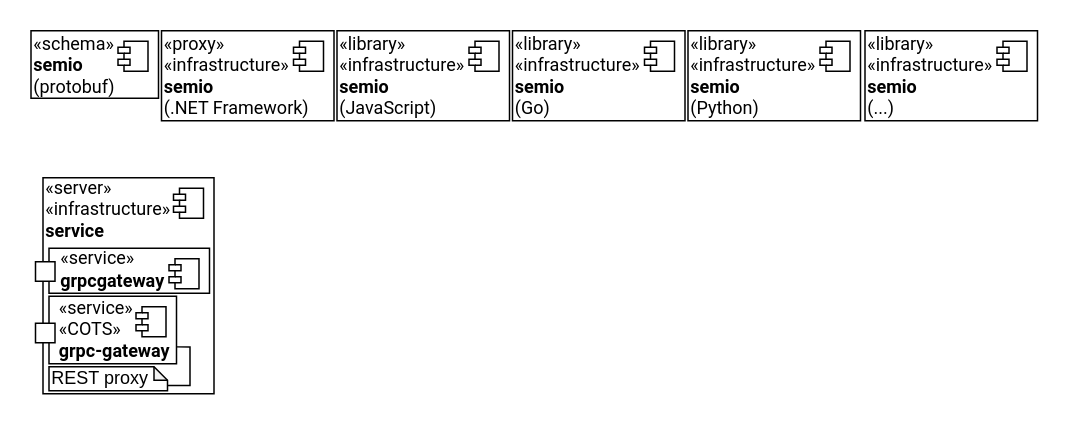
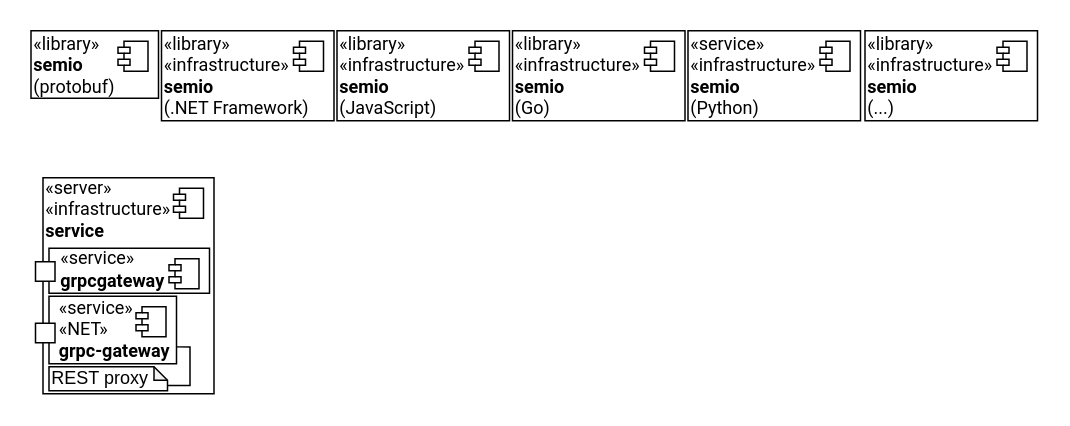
node "«schema» semio (protobuf)": label "«schema» semio (protobuf)" -> "«library» semio (protobuf)"
node "«proxy» «infrastructure» semio (.NET Framework)": label "«proxy» «infrastructure» semio (.NET Framework)" -> "«library» «infrastructure» semio (.NET Framework)"
node "«library» «infrastructure» semio (Python)": label "«library» «infrastructure» semio (Python)" -> "«service» «infrastructure» semio (Python)"
node "«service» «COTS» grpc-gateway": label "«service» «COTS» grpc-gateway" -> "«service» «NET» grpc-gateway"
